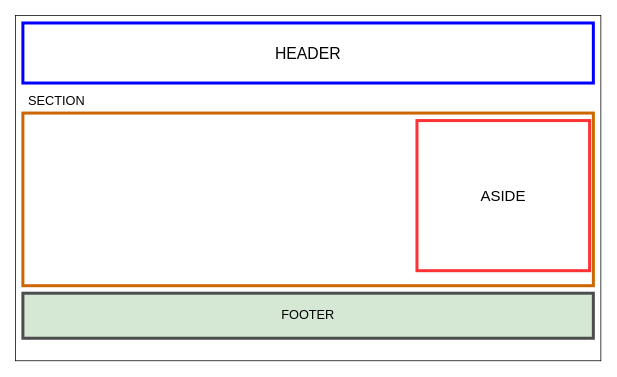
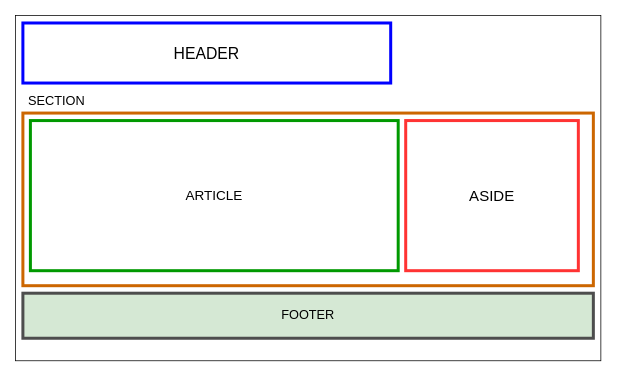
node "HEADER": size 570x60 -> 368x60
node "ARTICLE": added
node "ASIDE": moved (503, 195) -> (492, 195)
